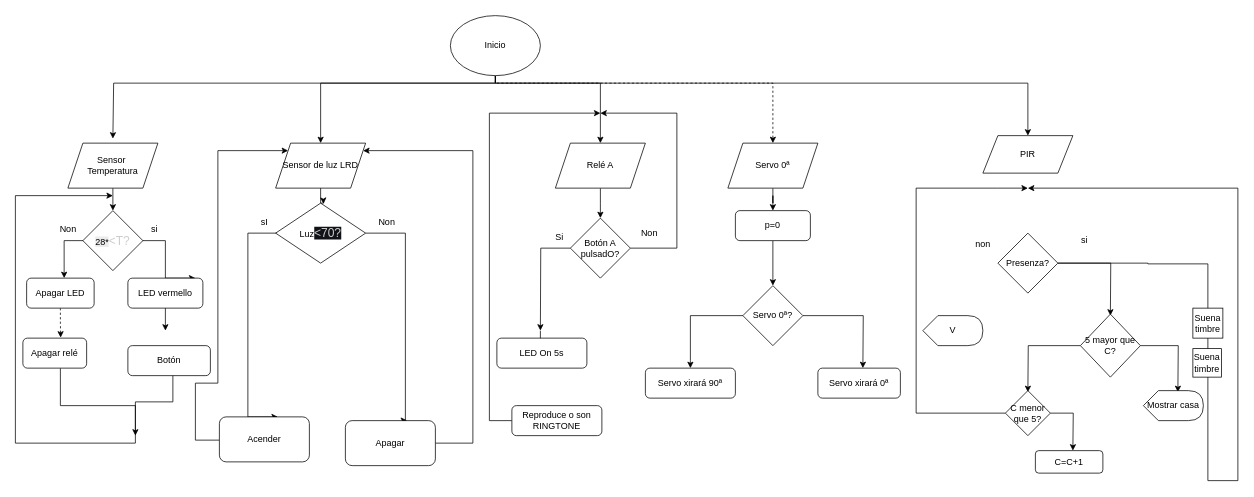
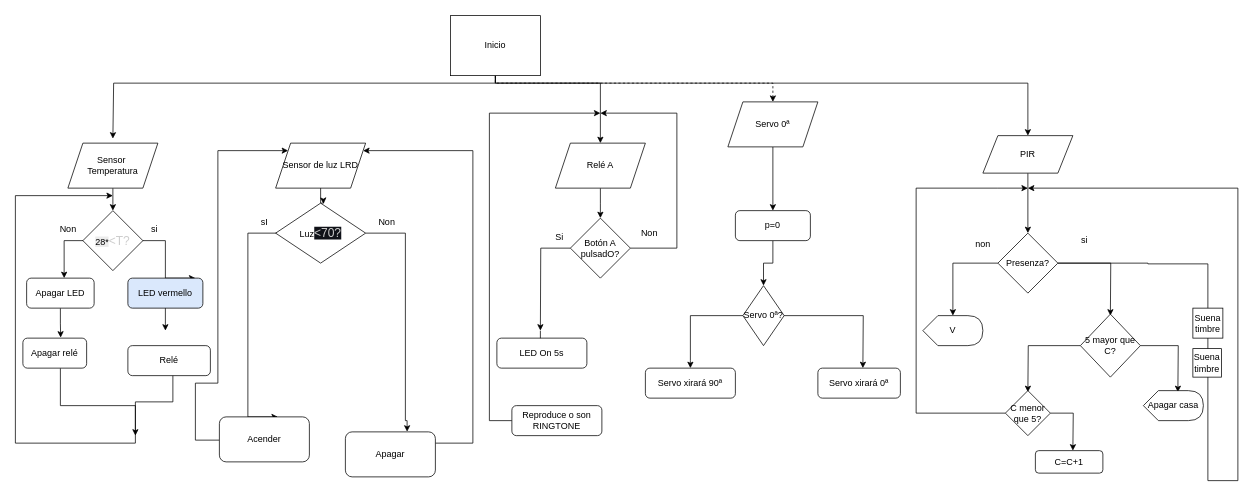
node "Inicio": shape ellipse -> rectangle
edge "Inicio" -> "Sensor de luz LRD": removed
node "Servo 0ª": moved (773, 165) -> (773, 124)
edge "PIR" -> "Presenza?": added
edge "Presenza?" -> "V": added
node "LED vermello": fillcolor #ffffff -> #dae8fc
node "Servo 0ª?": size 60x60 -> 41x60
edge "Apagar LED" -> "Apagar relé": style dashed -> solid
node "Botón": label "Botón" -> "Relé"
node "Mostrar casa": label "Mostrar casa" -> "Apagar casa"
node "Apagar": moved (390, 443) -> (390, 454)
